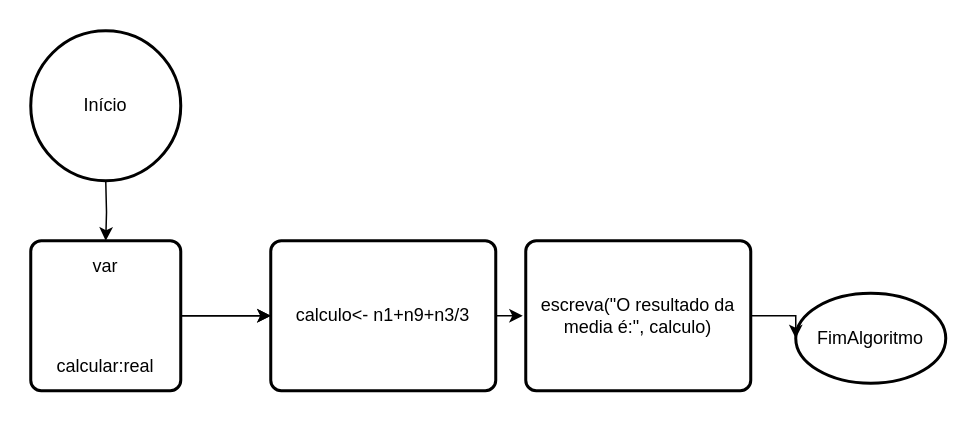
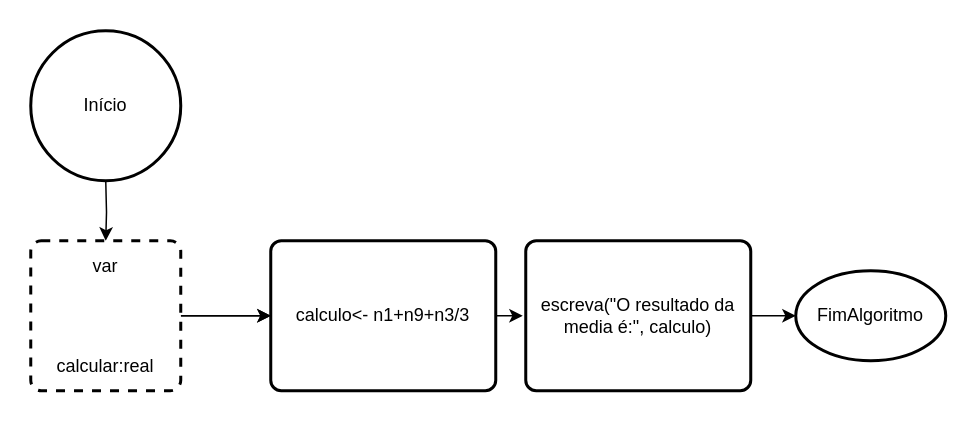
node "var calcular:real": style solid -> dashed
node "FimAlgoritmo": moved (871, 338) -> (871, 316)
